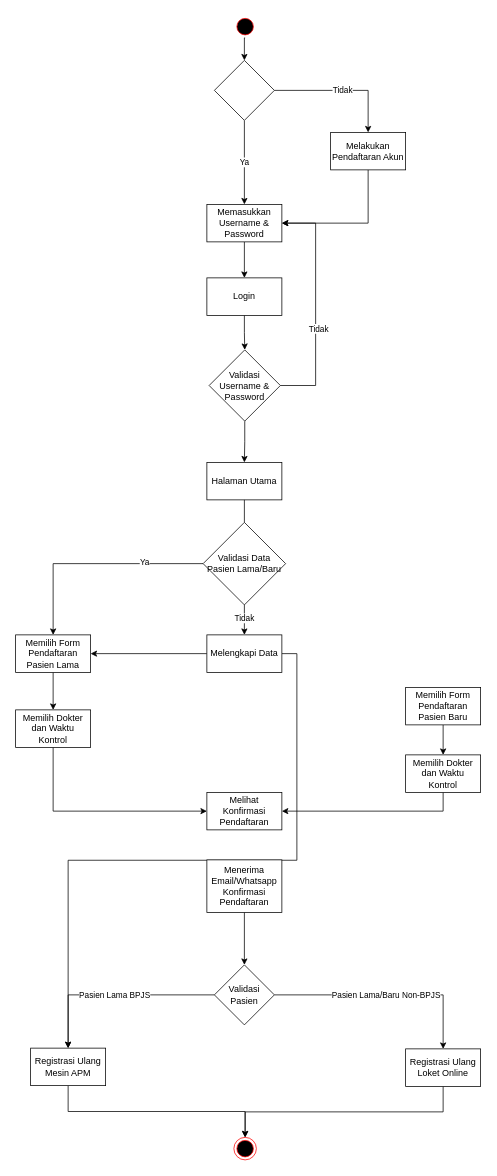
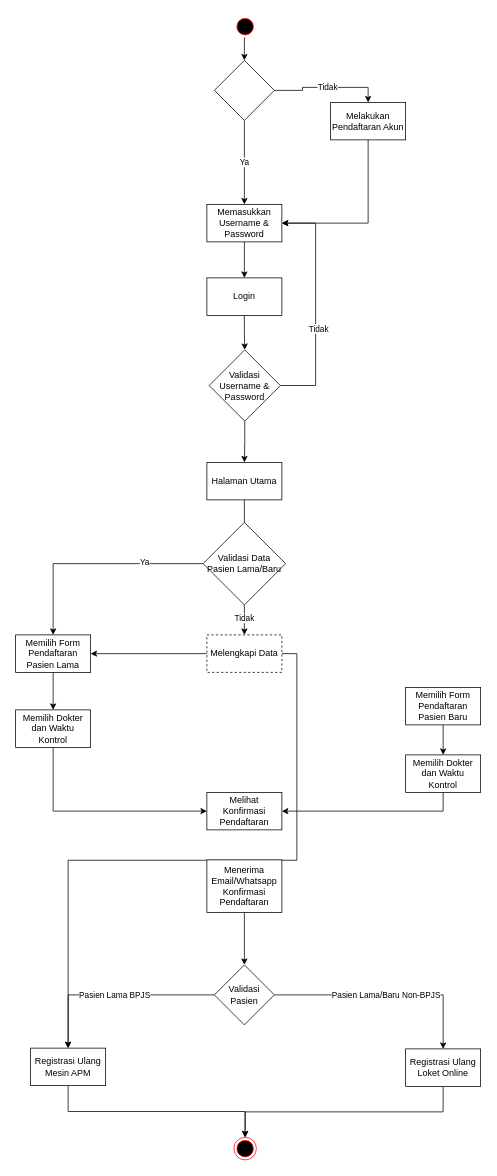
node "Melakukan Pendaftaran Akun": moved (368, 151) -> (368, 121)
node "Melengkapi Data": style solid -> dashed
